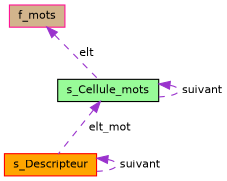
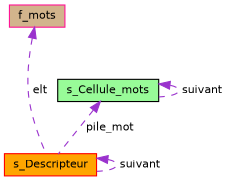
edge "s_Cellule_mots" -> "f_mots": now "s_Descripteur" -> "f_mots"
edge "s_Descripteur" -> "s_Cellule_mots": label " elt_mot" -> " pile_mot"
